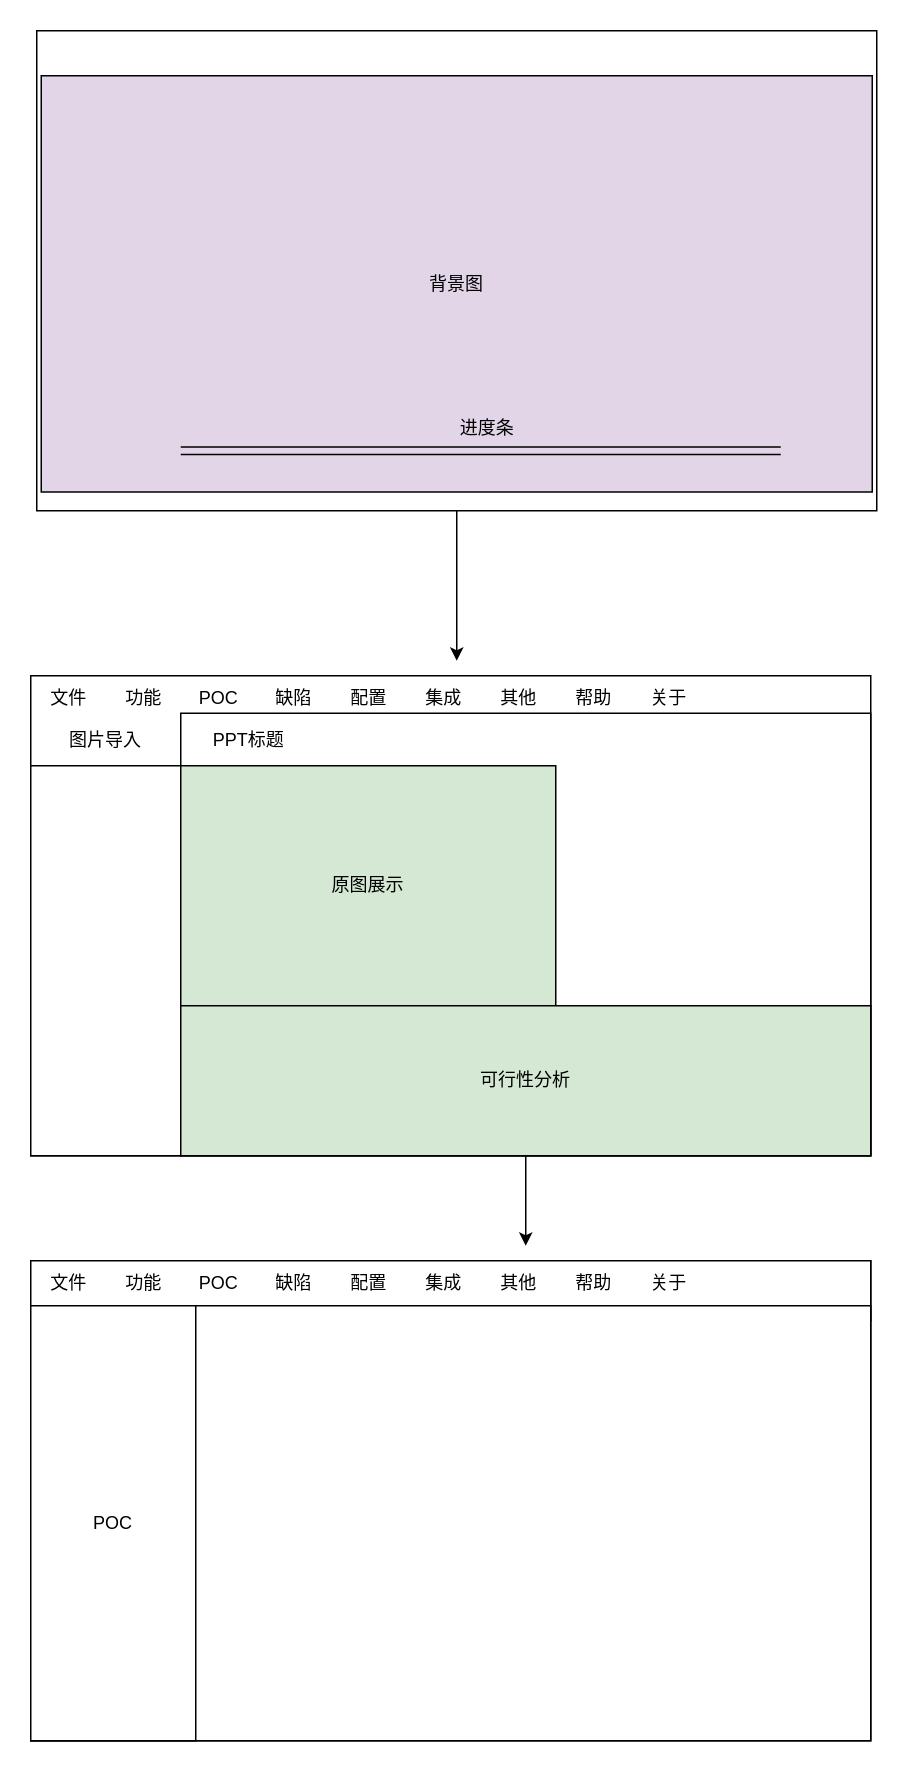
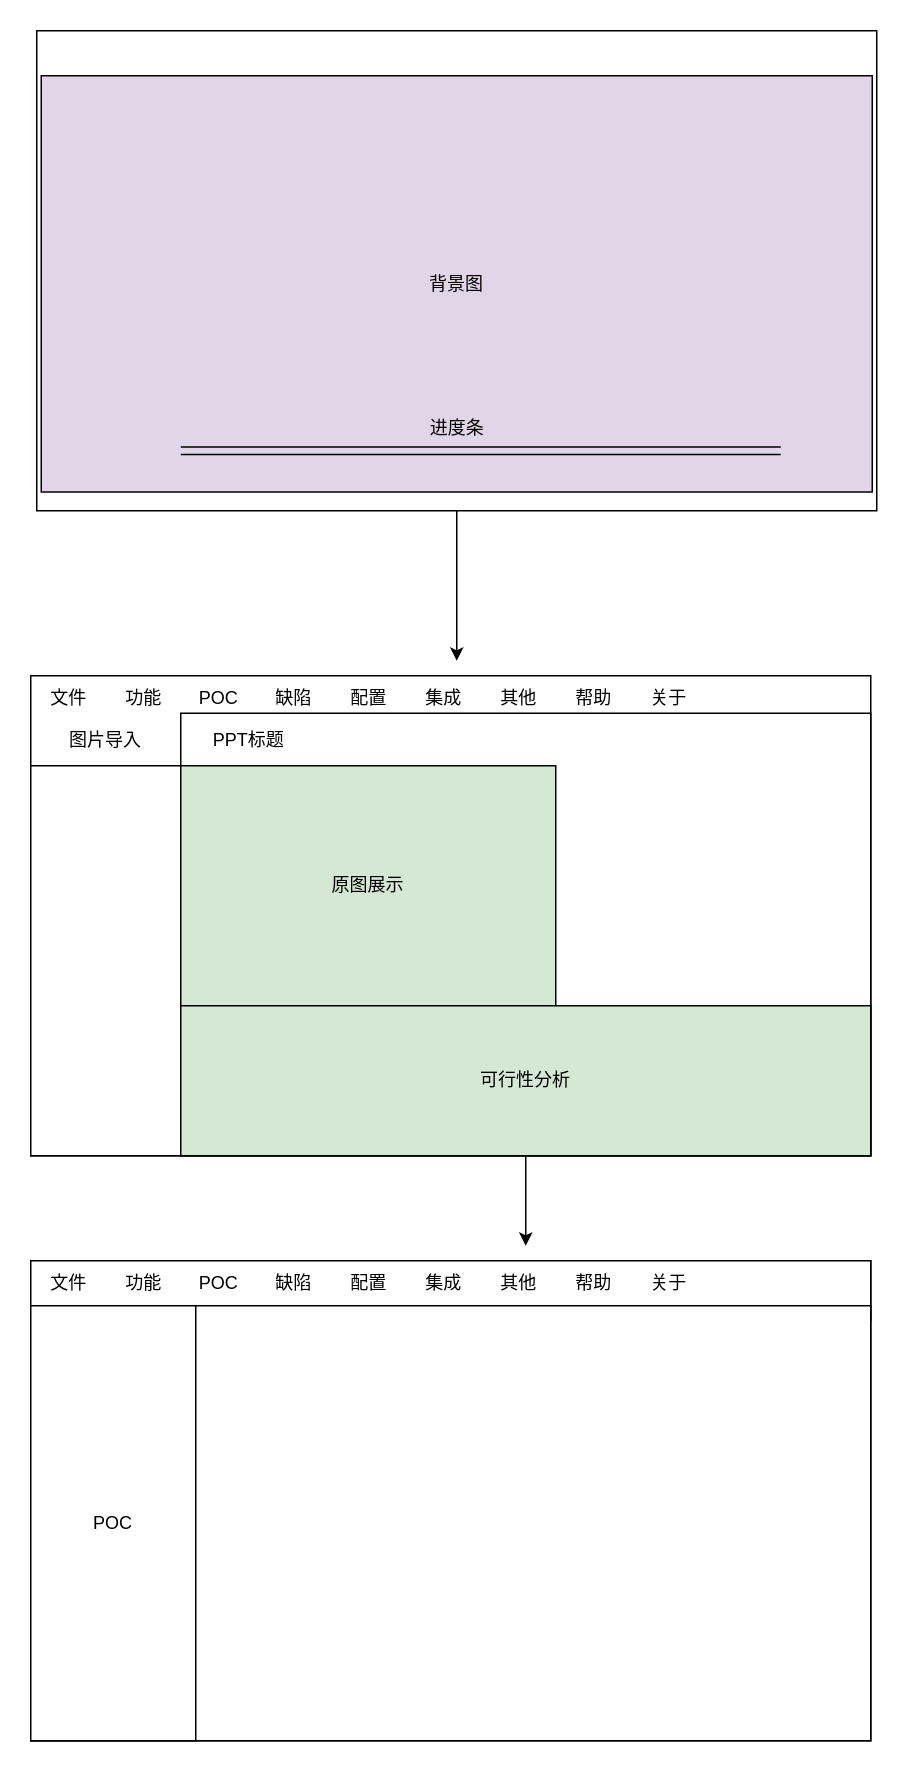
node "进度条": moved (487, 428) -> (457, 428)
